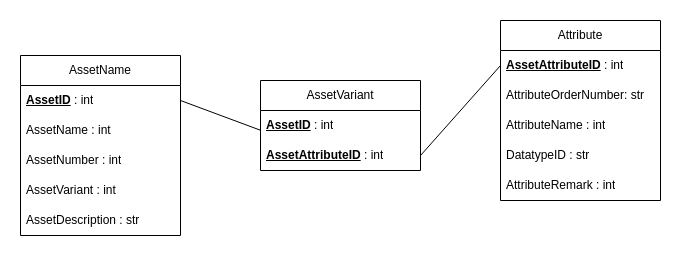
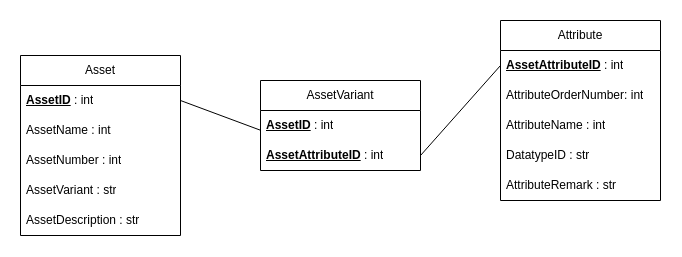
node "AssetName": label "AssetName" -> "Asset"
node "AttributeOrderNumber: str": label "AttributeOrderNumber: str" -> "AttributeOrderNumber: int"
node "AttributeRemark : int": label "AttributeRemark : int" -> "AttributeRemark : str"
node "AssetVariant : int": label "AssetVariant : int" -> "AssetVariant : str"
